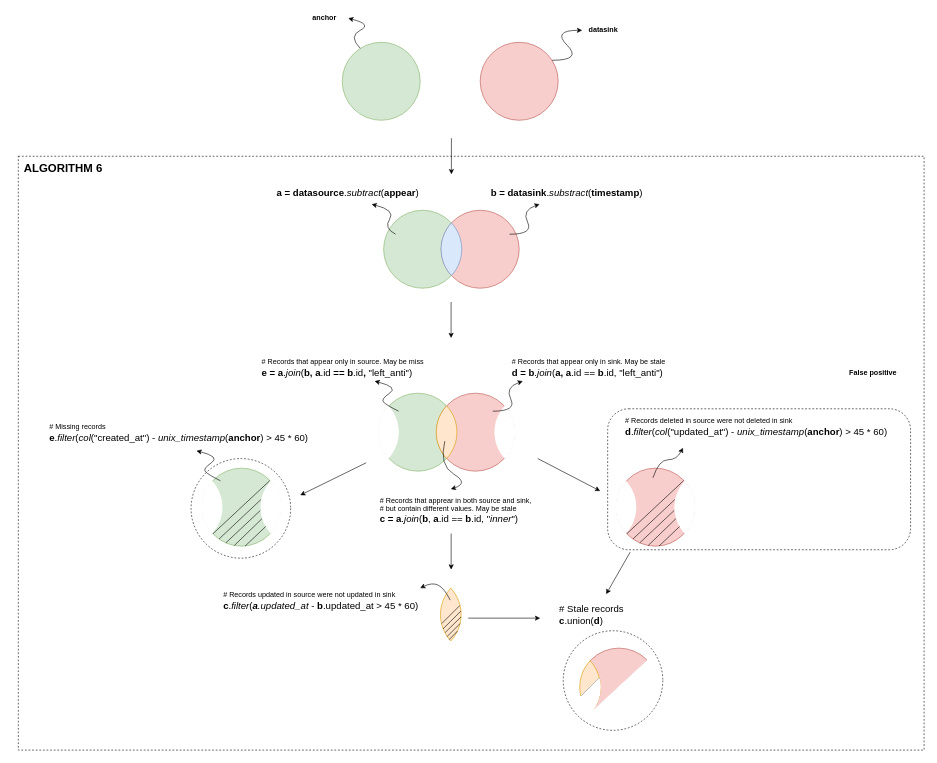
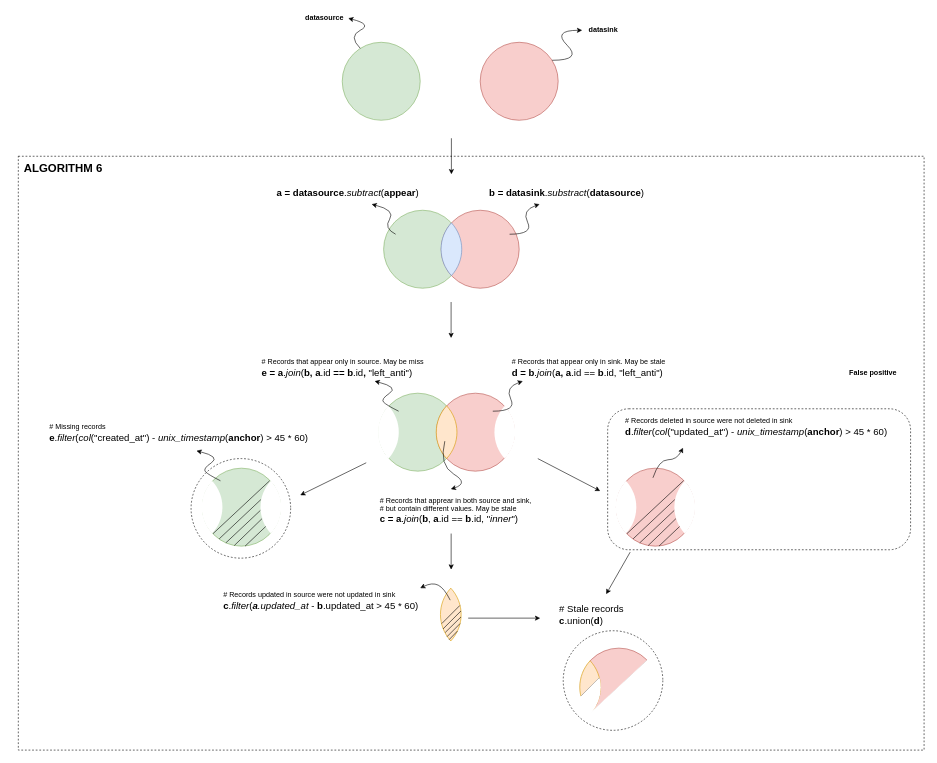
node "anchor": label "anchor" -> "datasource"
node "b = datasink.substract(timestamp)": label "b = datasink.substract(timestamp)" -> "b = datasink.substract(datasource)"
